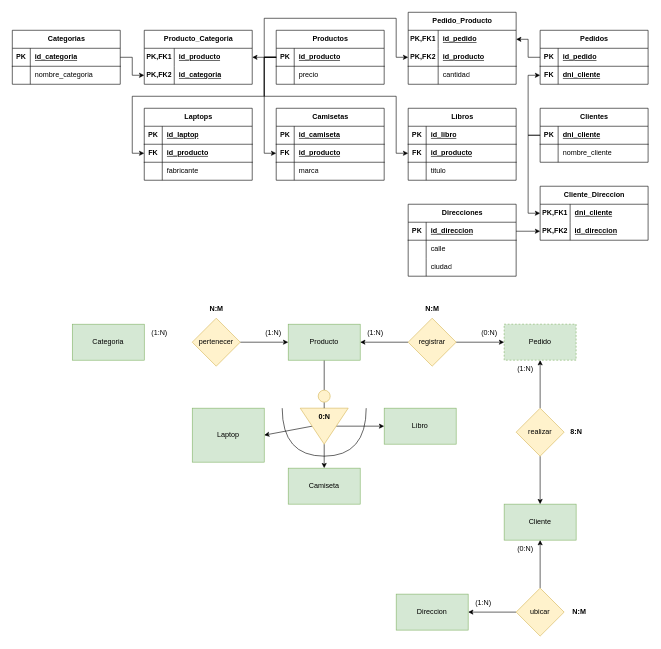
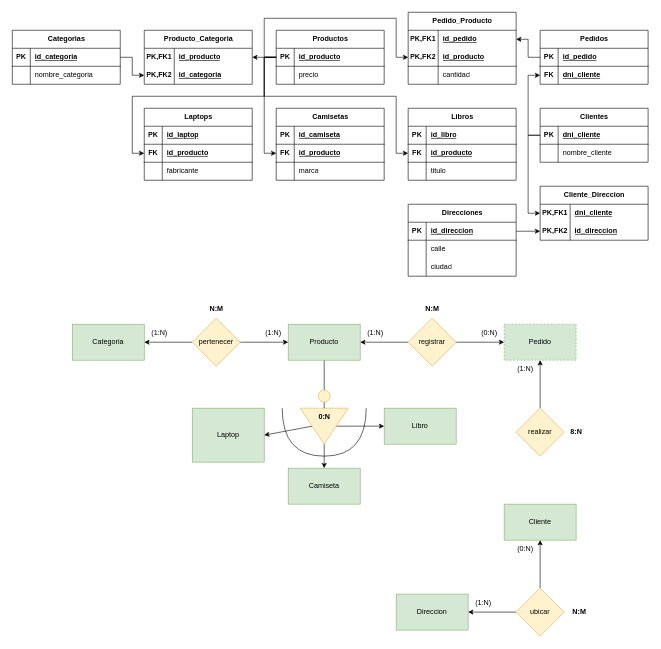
edge "pertenecer" -> "Categoria": added
edge "realizar" -> "Cliente": removed
